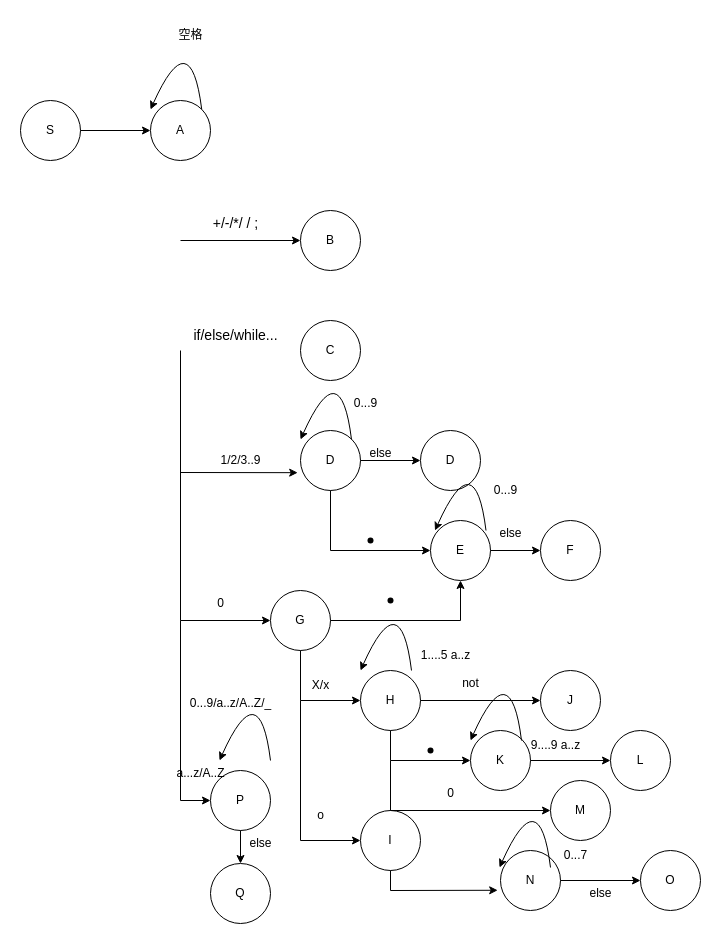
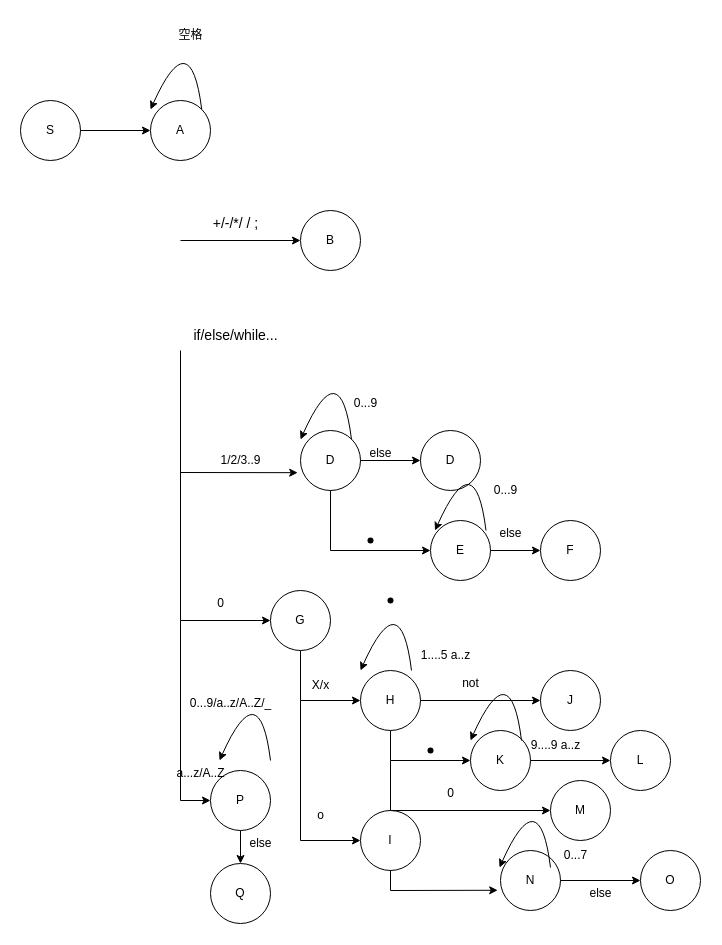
node "C": removed
edge "G" -> "E": removed
